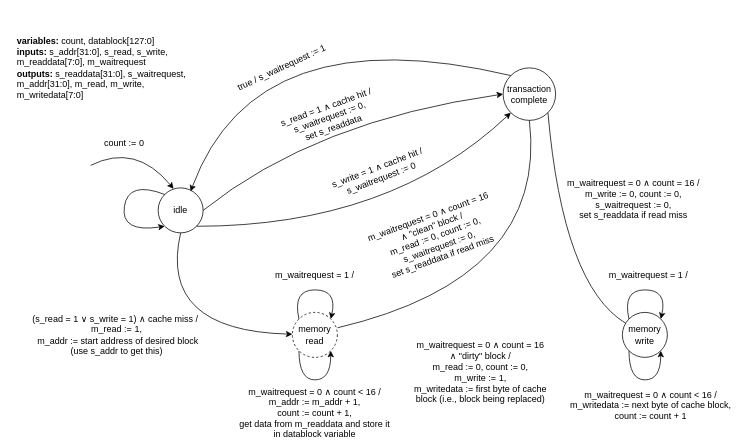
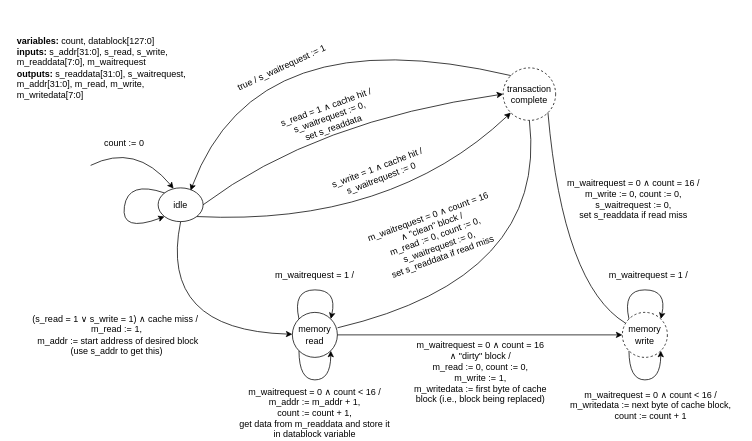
node "transaction complete": style solid -> dashed
node "idle": size 45x45 -> 45x34
node "memory read": style dashed -> solid
edge "memory read" -> "memory write": added
node "memory write": style solid -> dashed
